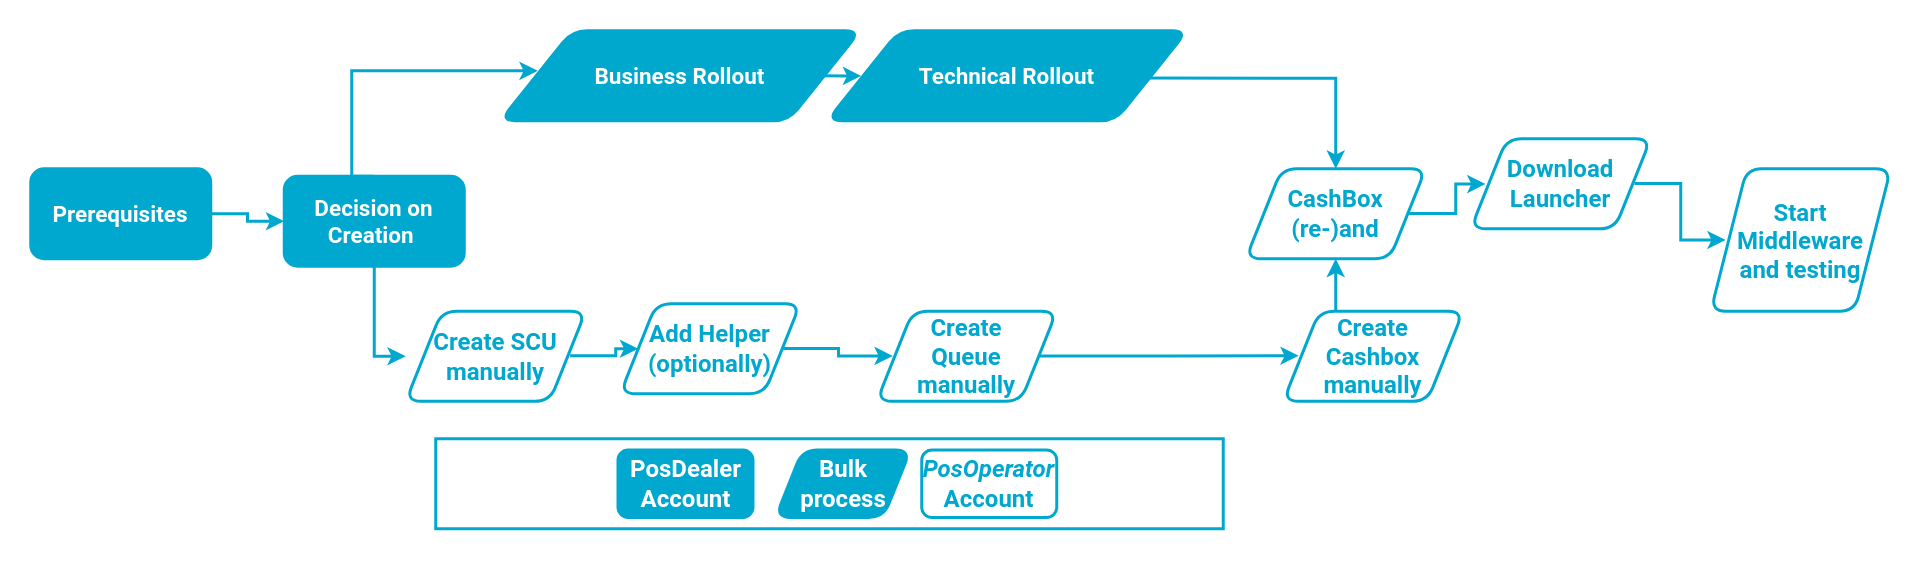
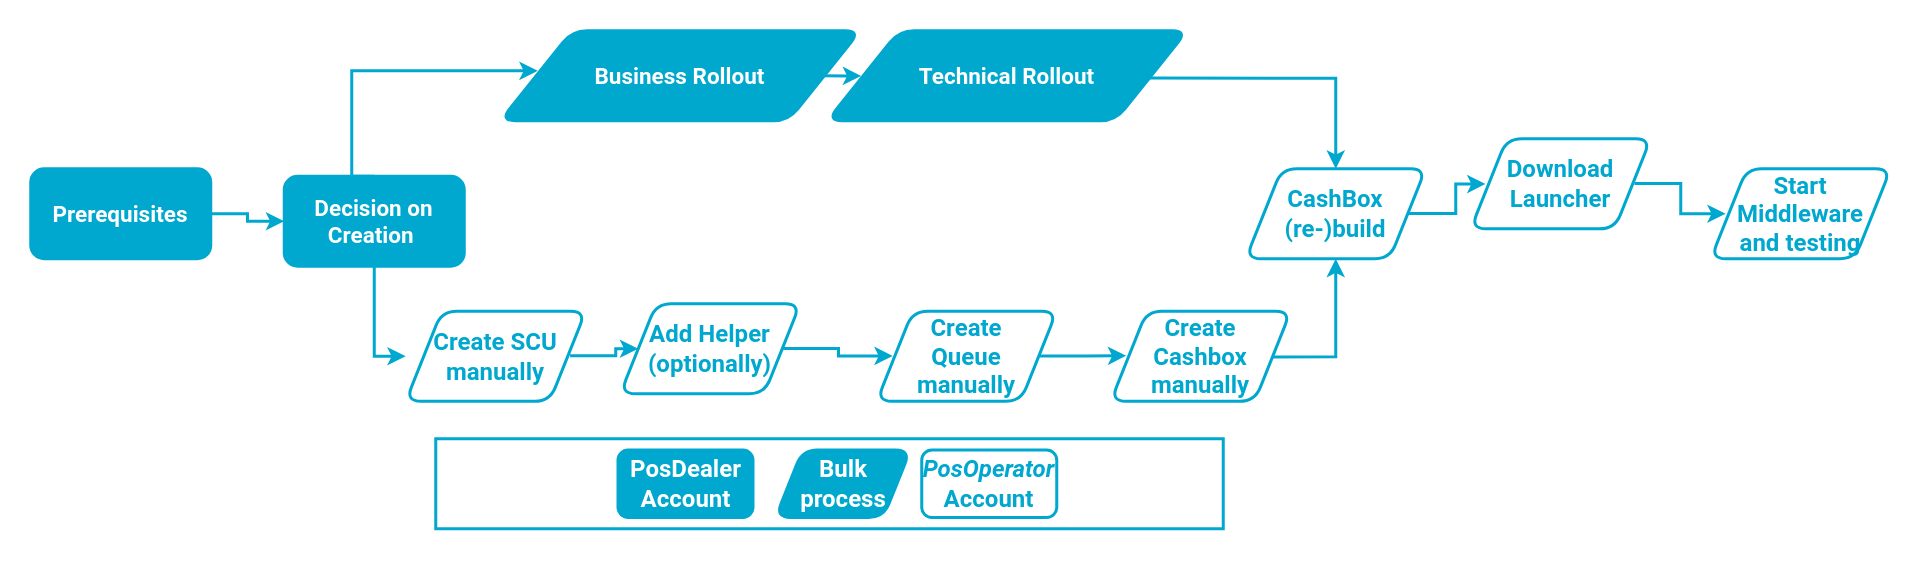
node "CashBox (re-)and": label "CashBox (re-)and" -> "CashBox (re-)build"
node "Start Middleware and testing": size 180x143 -> 180x90
node "Create Cashbox manually": moved (1373, 356) -> (1201, 356)
